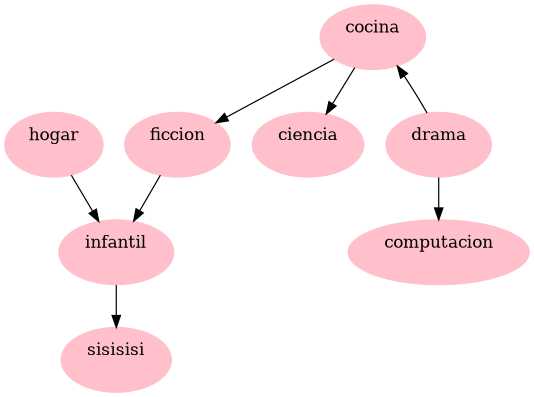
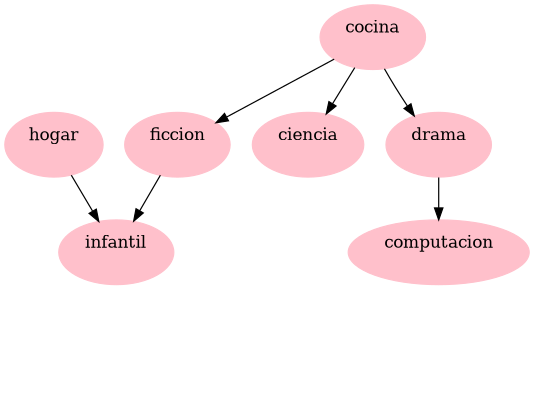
edge "drama" -> "cocina": reversed
node "sisisisi": removed
